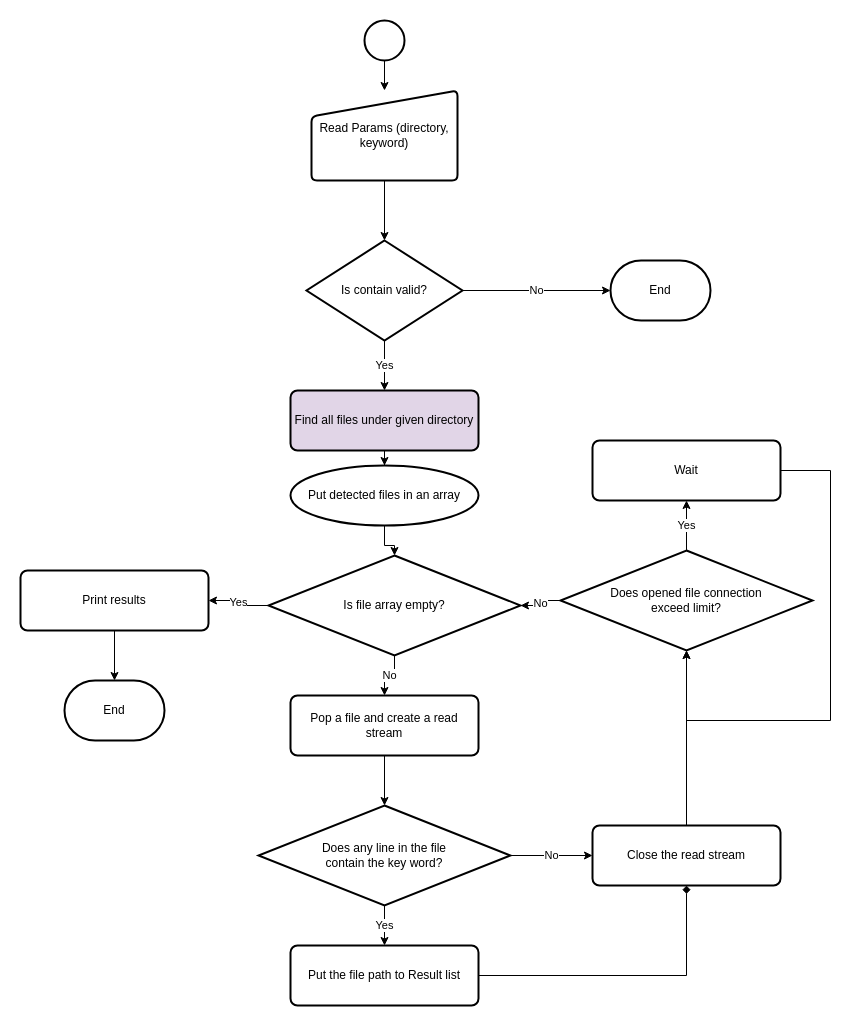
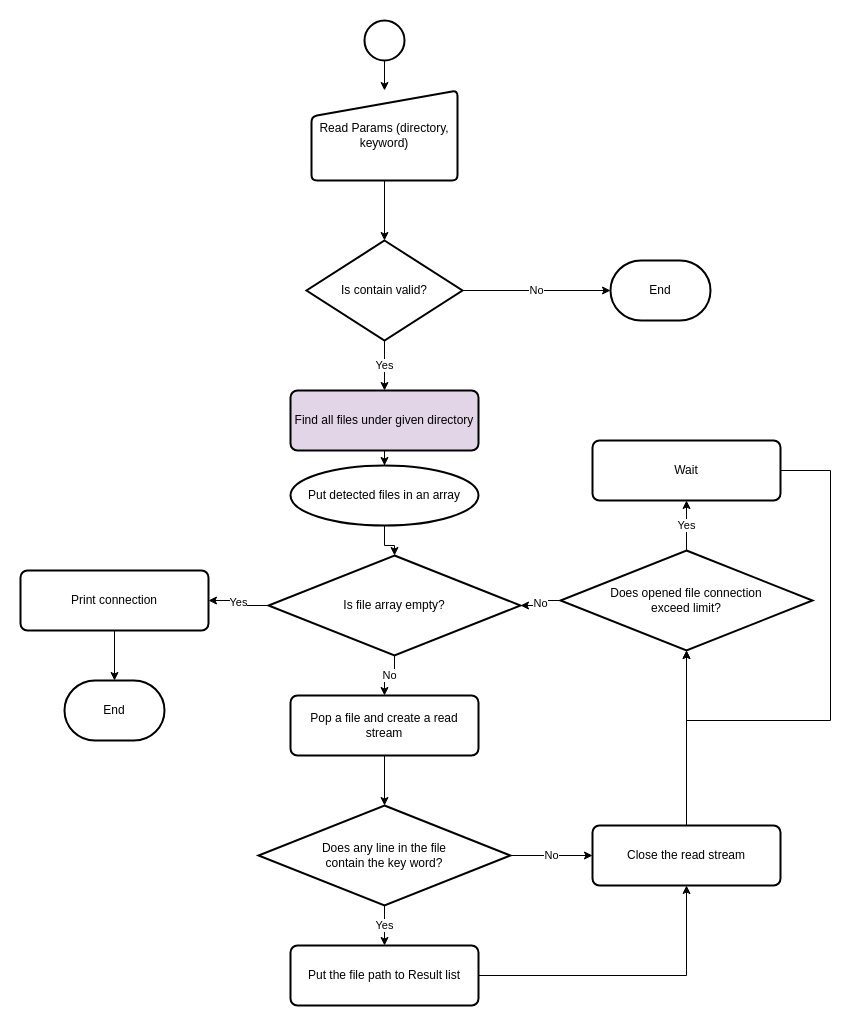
node "Print results": label "Print results" -> "Print connection"
edge "Put the file path to Result list" -> "Close the read stream": arrowhead diamond -> classic
